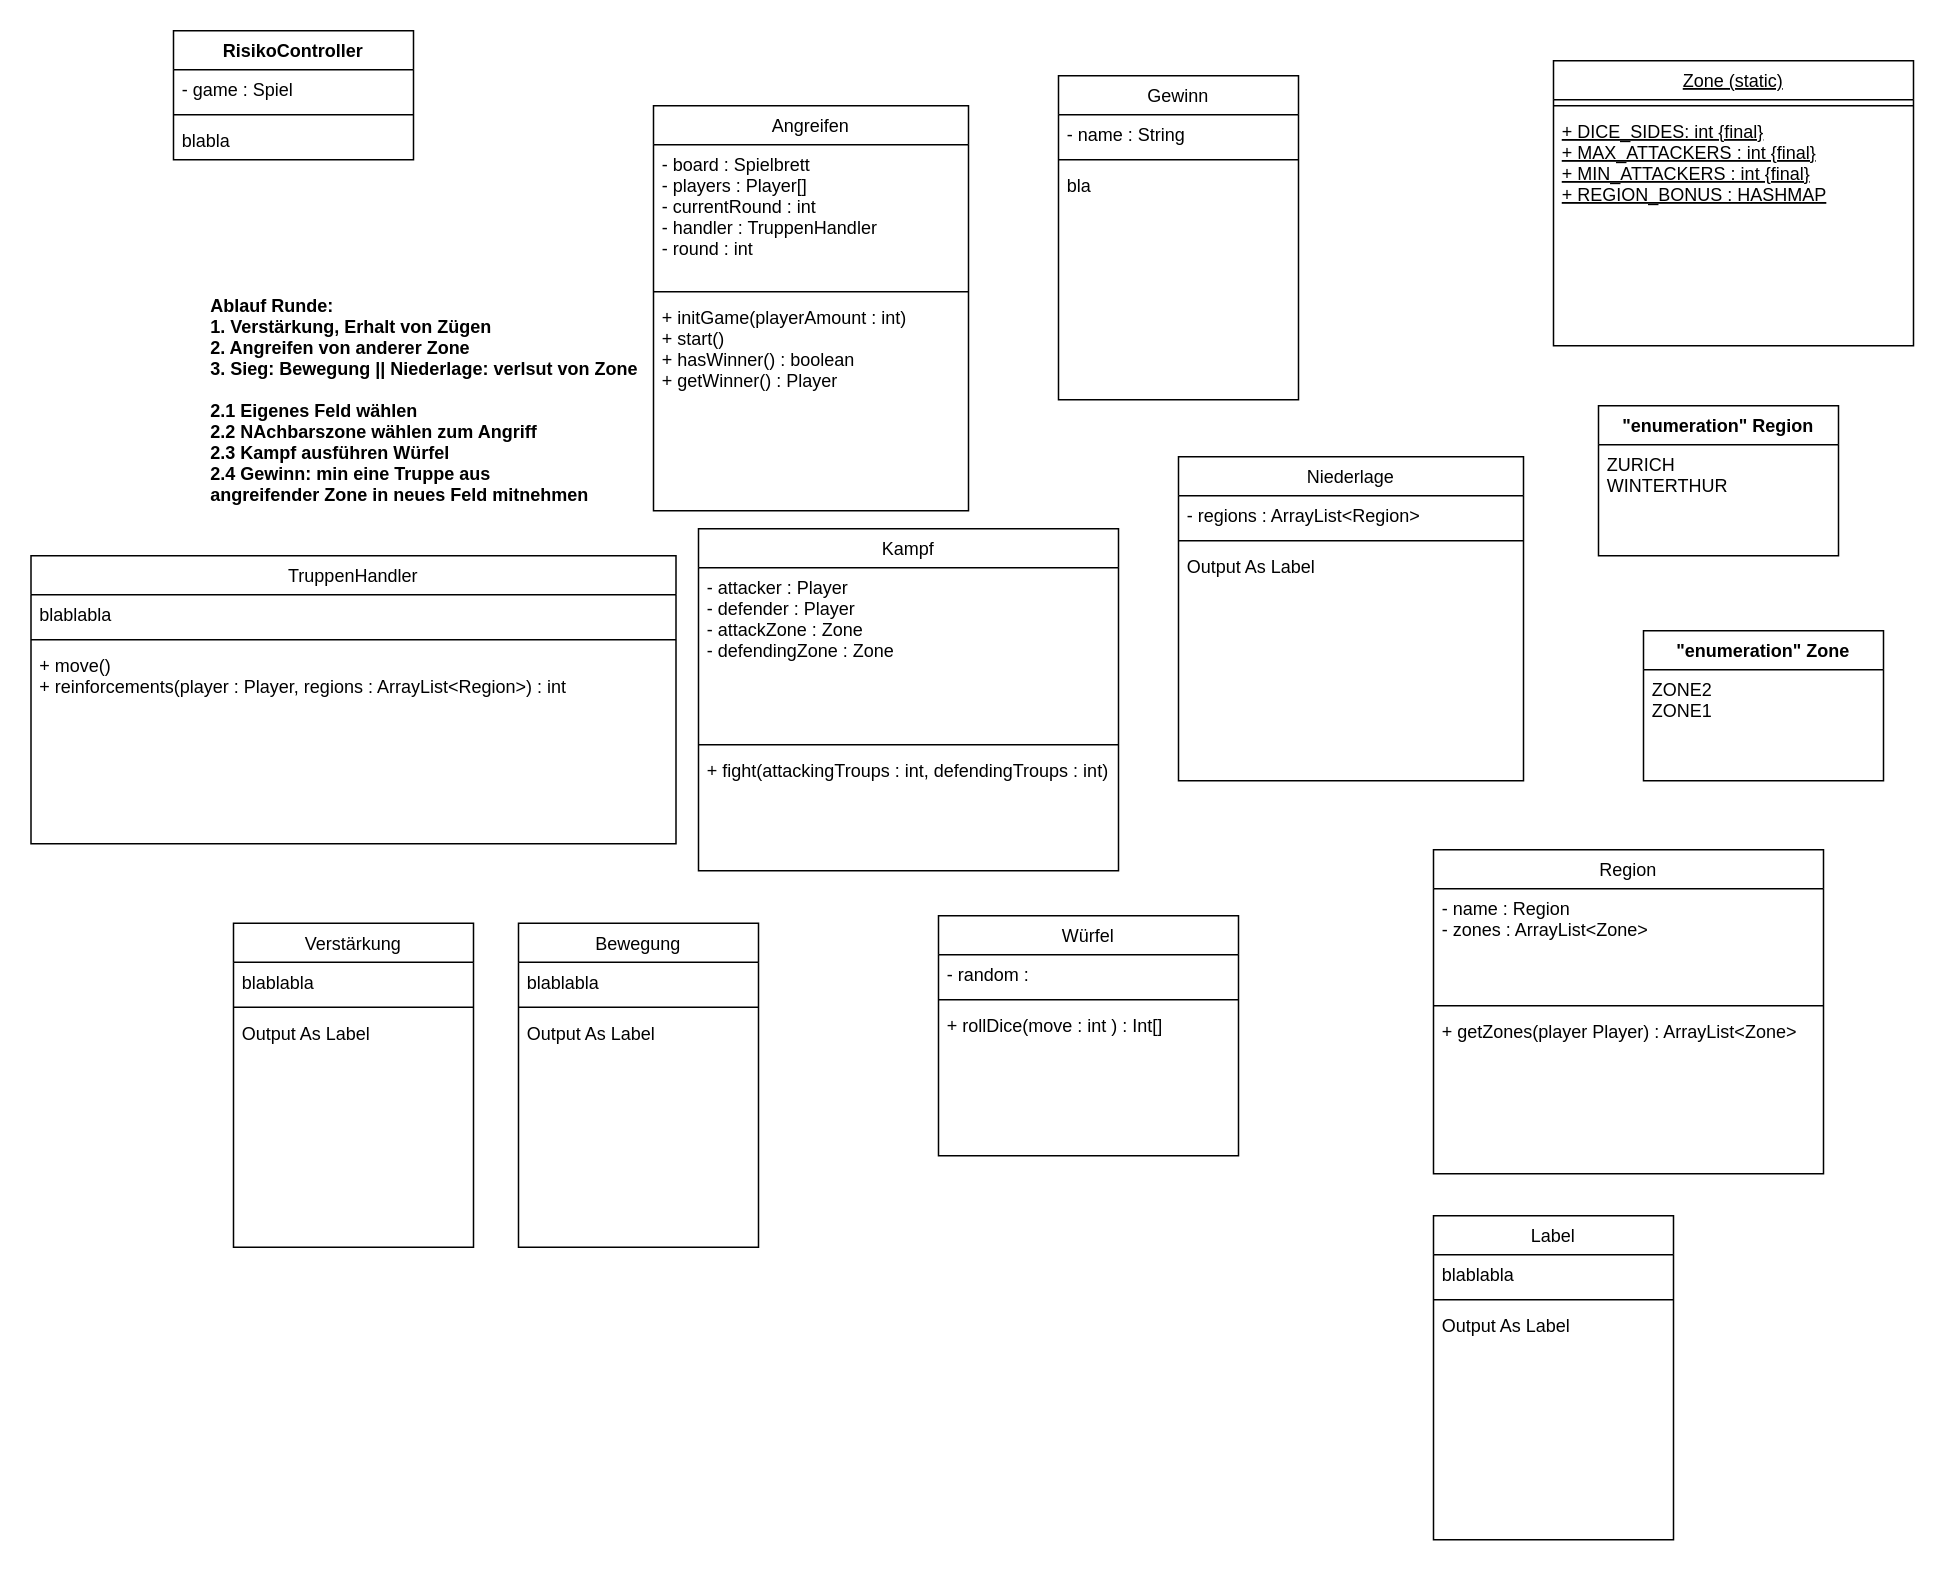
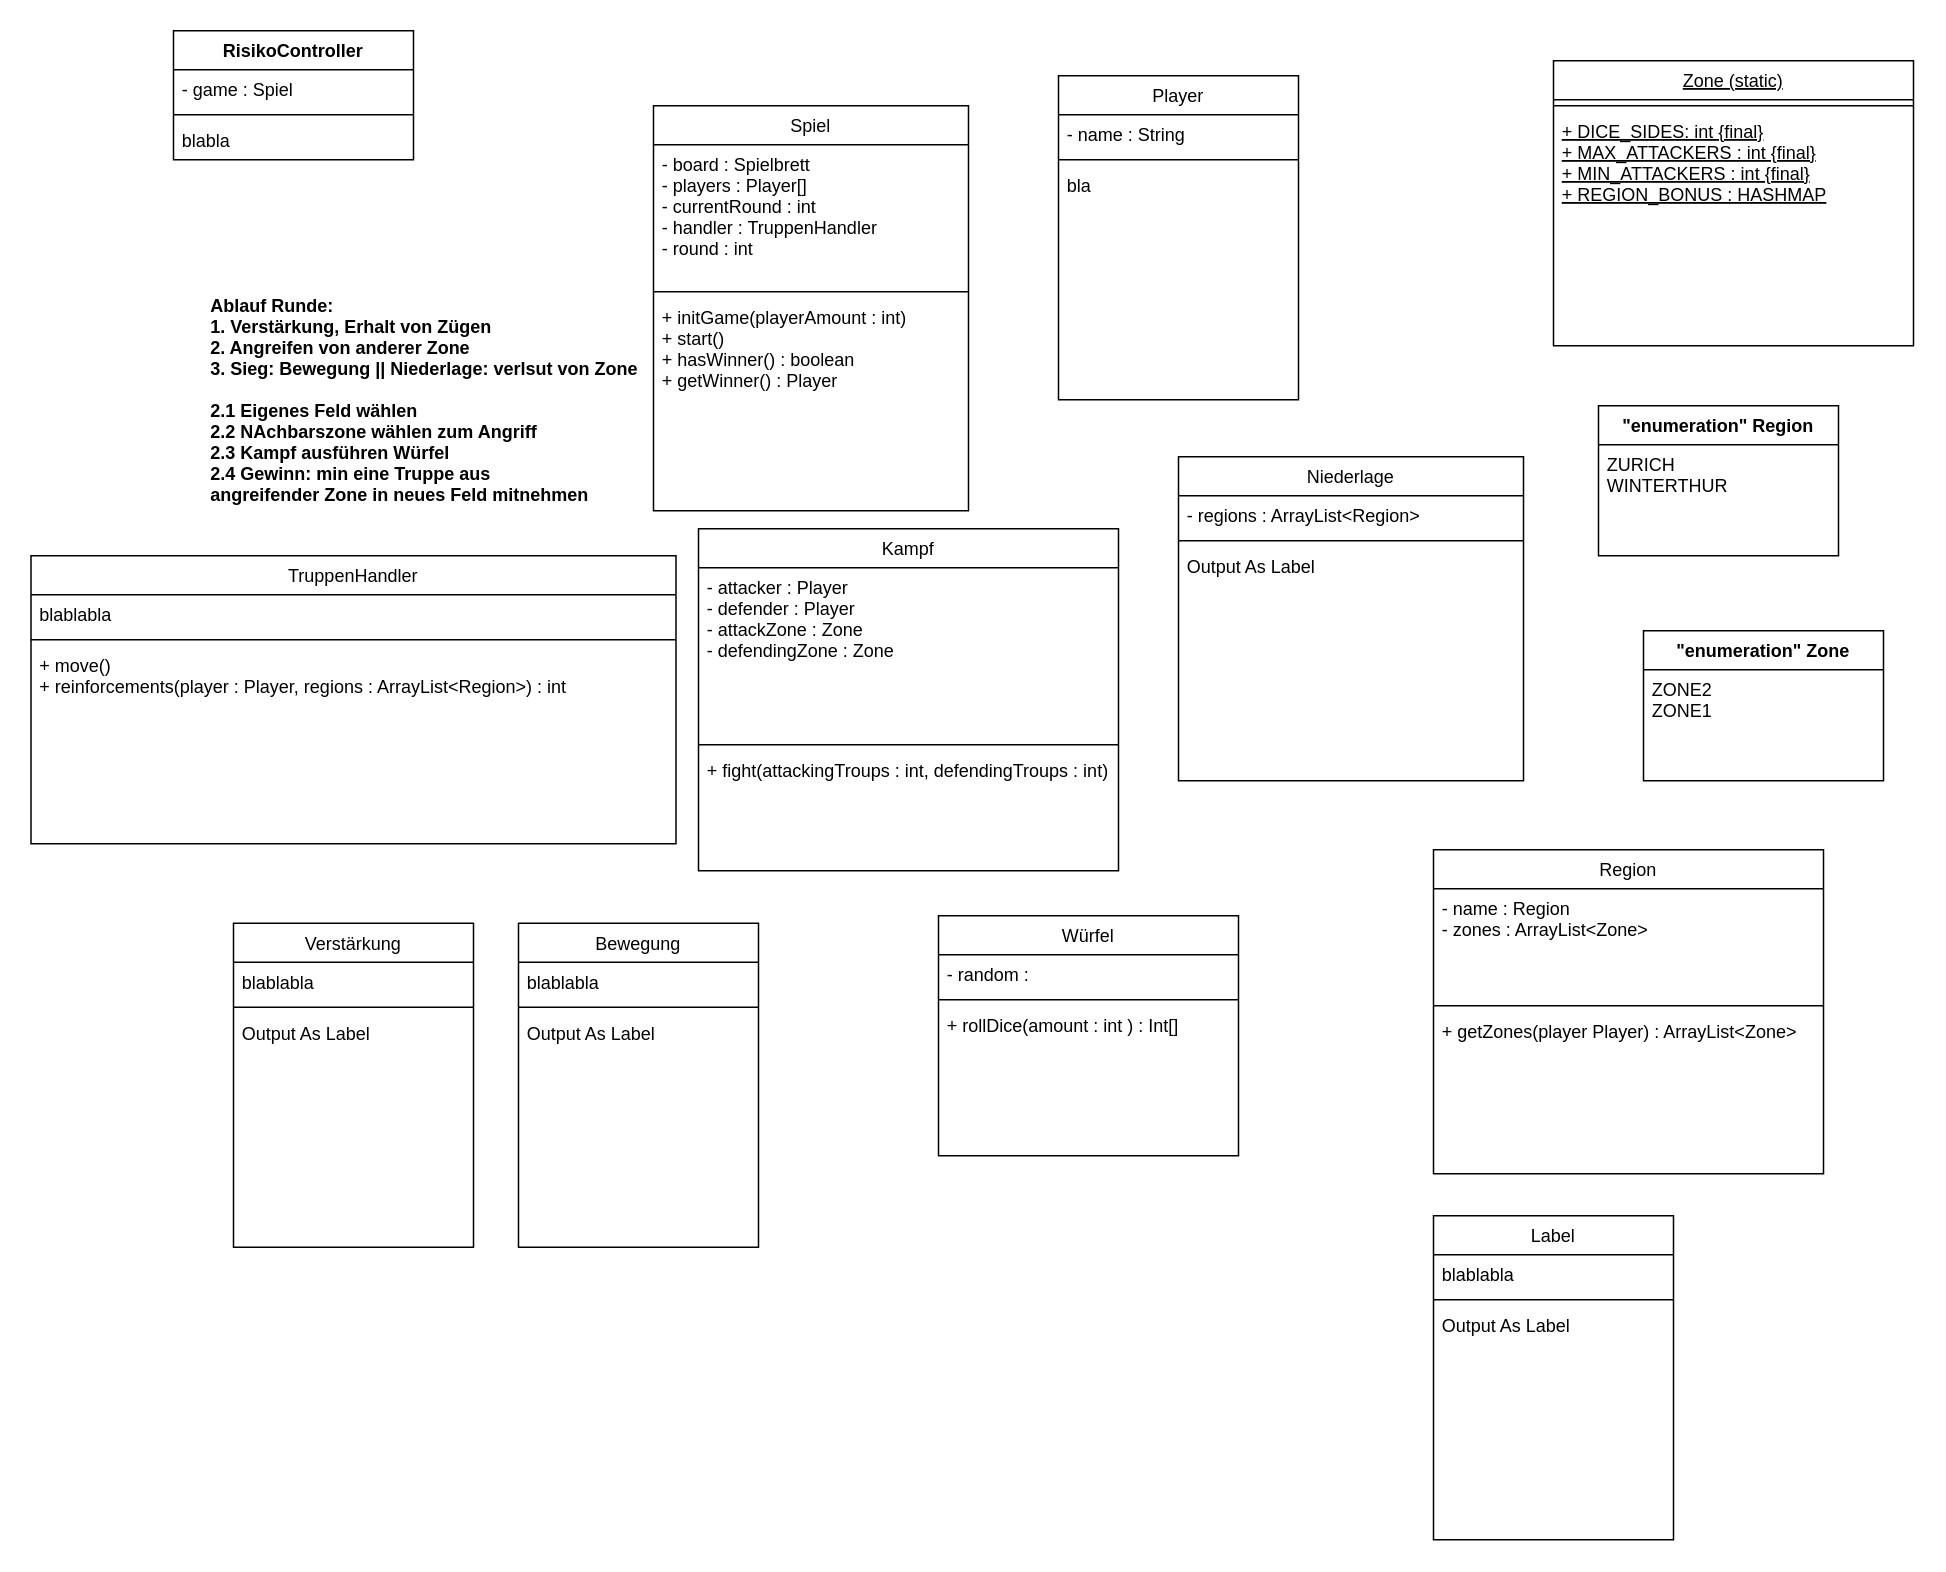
node "Gewinn": label "Gewinn" -> "Player"
node "Angreifen": label "Angreifen" -> "Spiel"
node "+ rollDice(move : int ) : Int[]": label "+ rollDice(move : int ) : Int[]" -> "+ rollDice(amount : int ) : Int[]"
